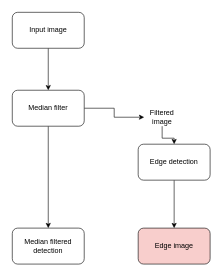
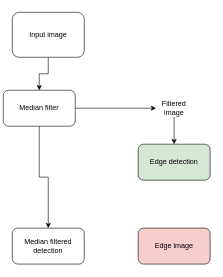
node "Input image": size 72x36 -> 72x45
node "Median filter": moved (48, 108) -> (39, 108)
node "Filtered image": moved (162, 117) -> (174, 108)
node "Edge detection": fillcolor #ffffff -> #d5e8d4
edge "Edge detection" -> "Edge image": removed
